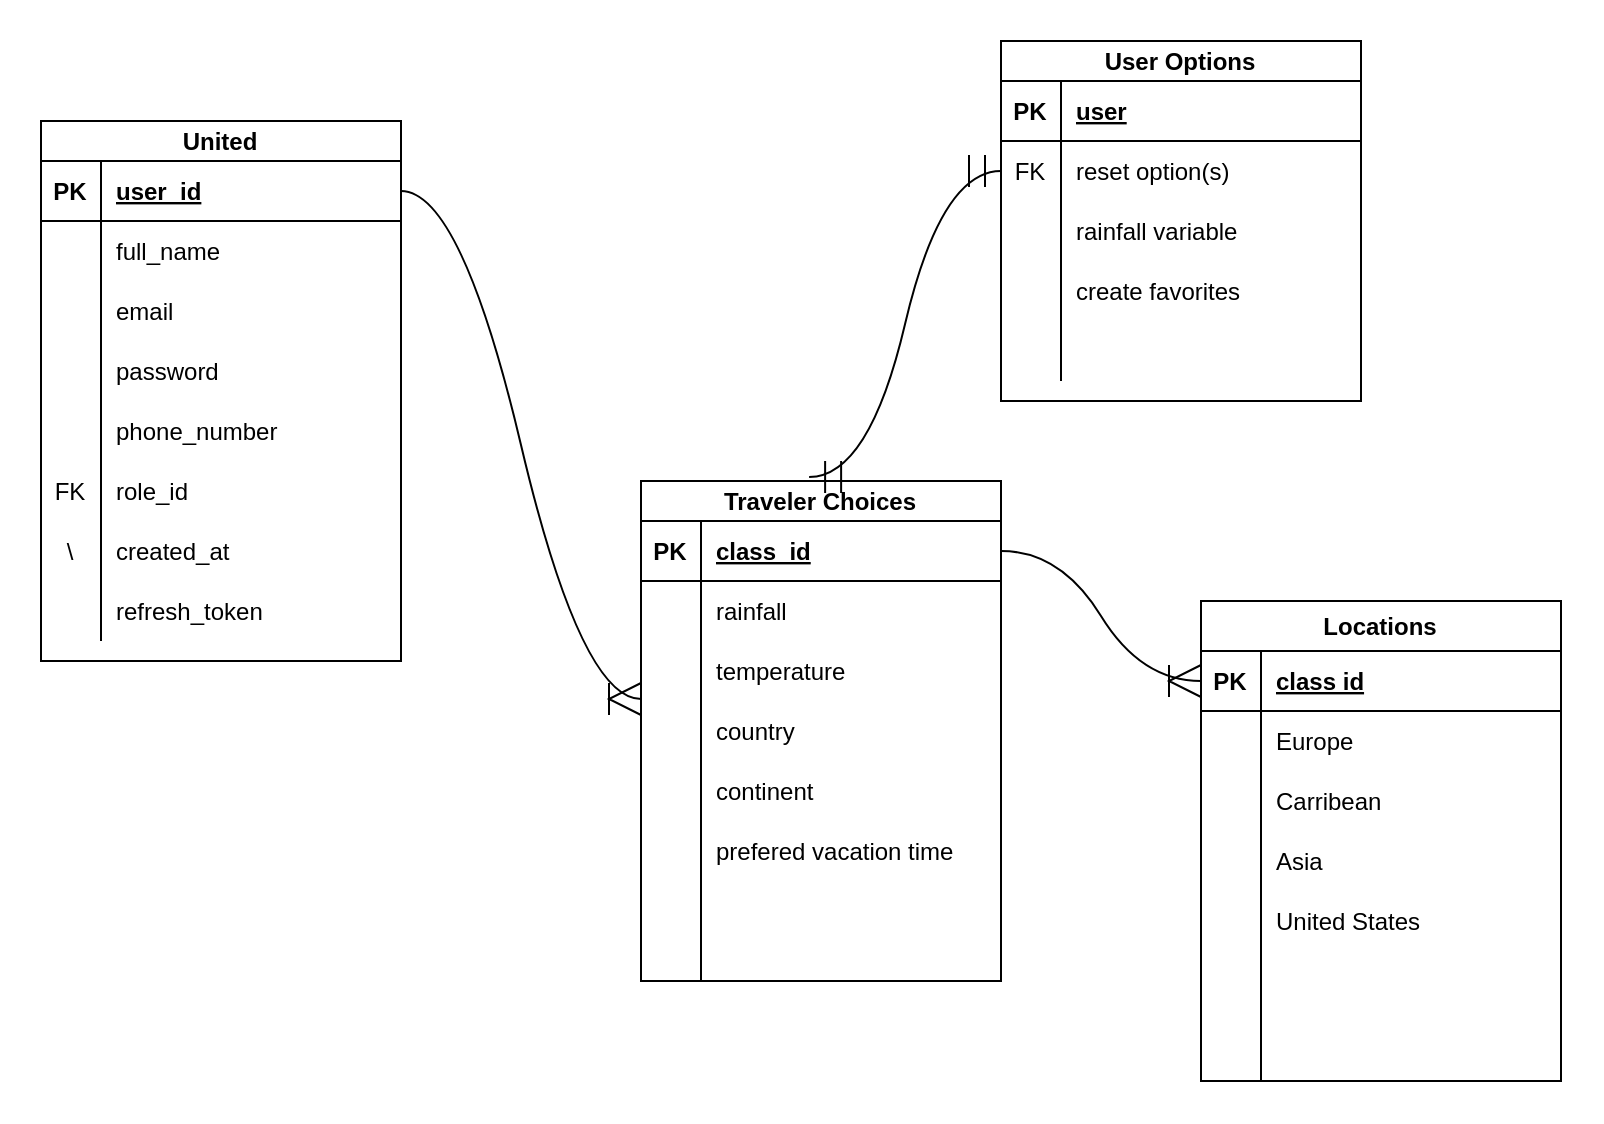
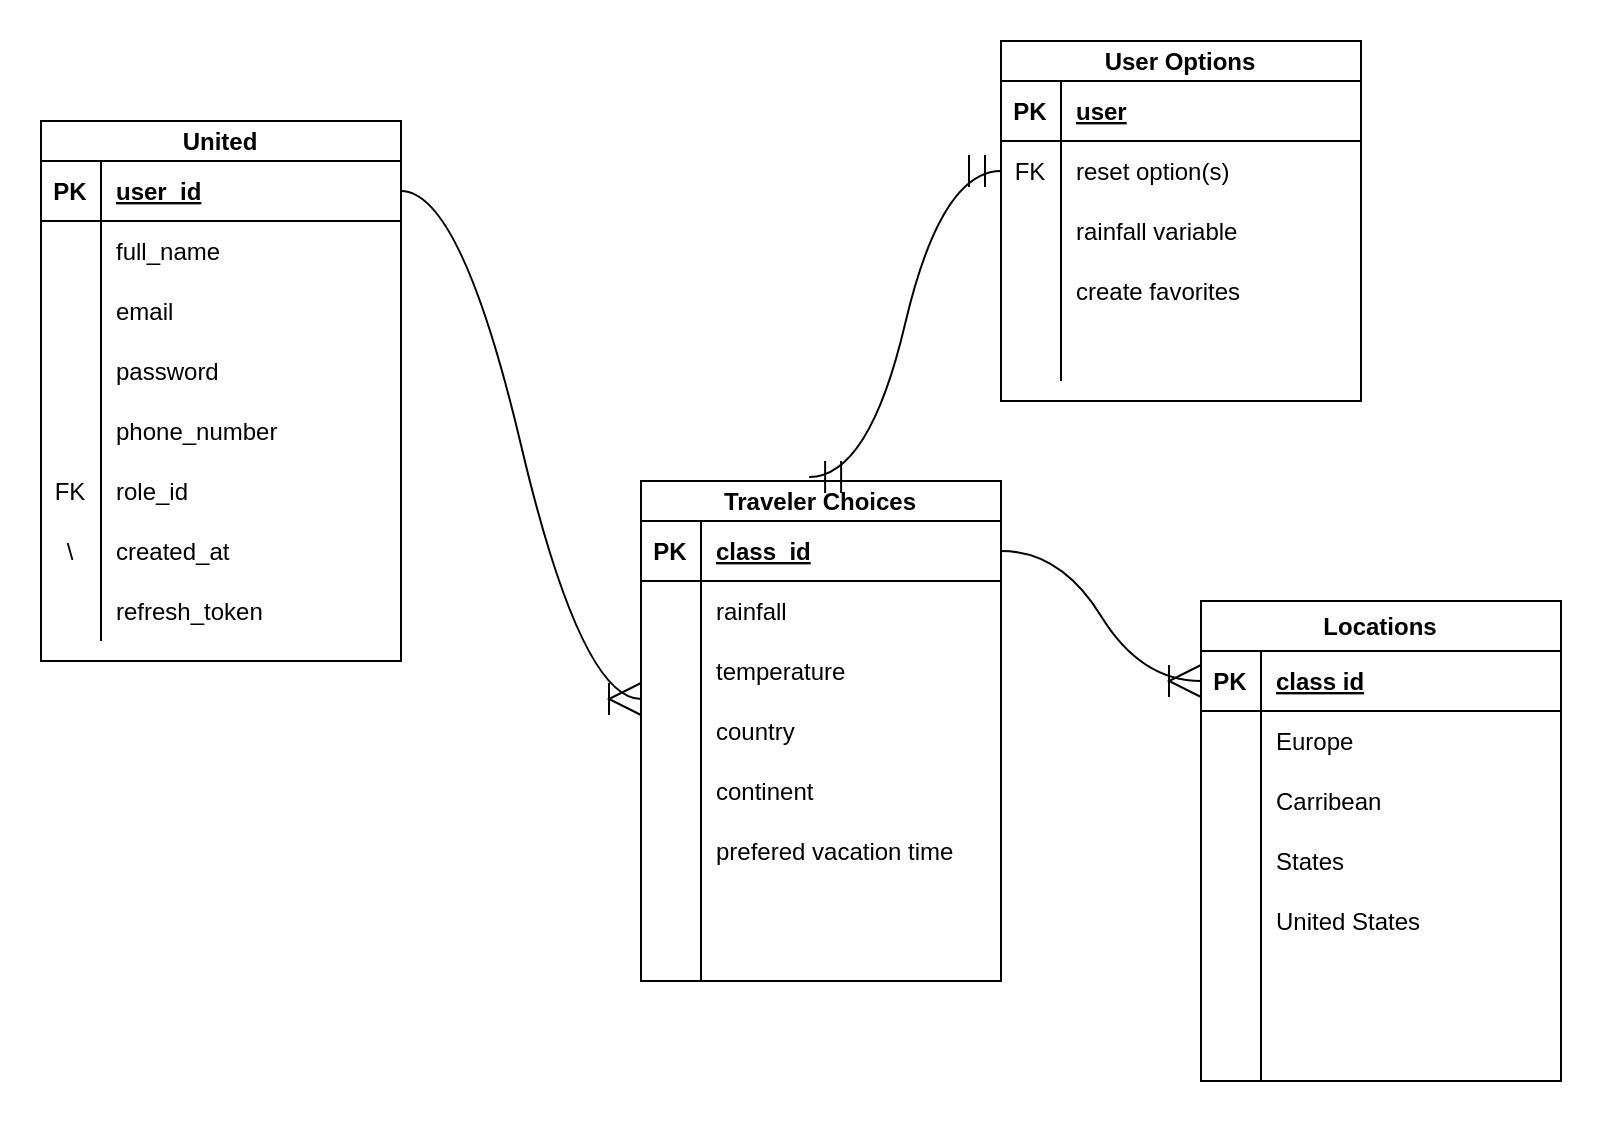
node "Asia": label "Asia" -> "States"
